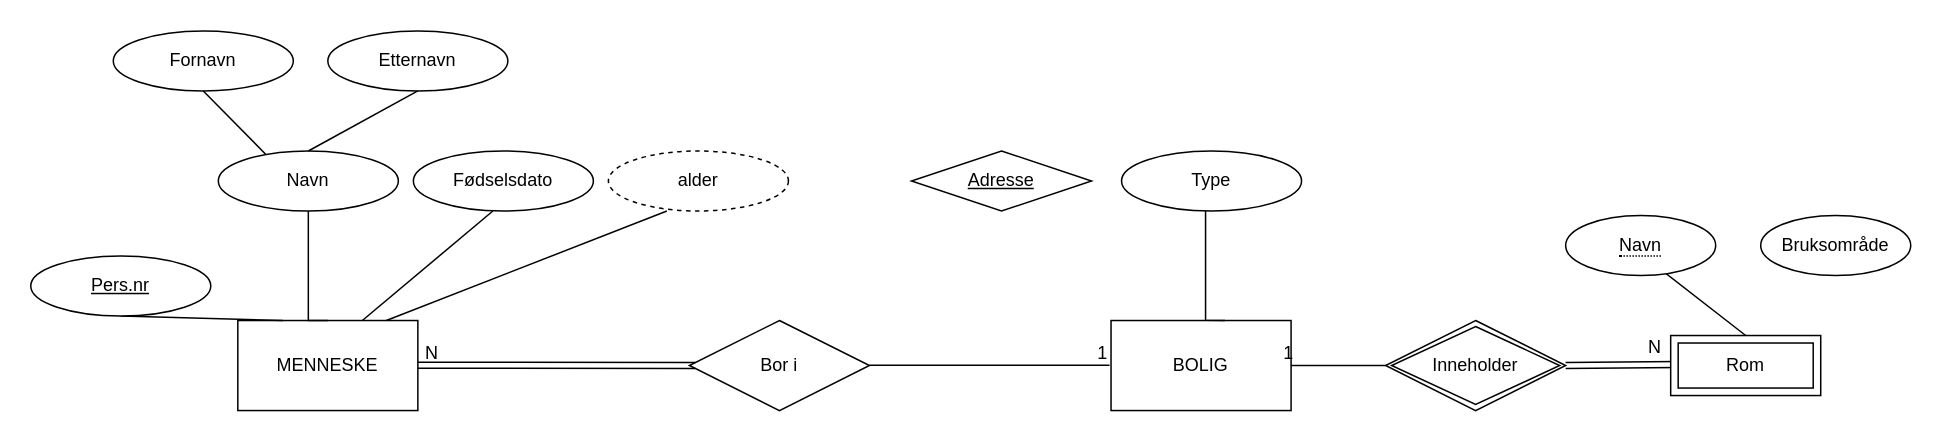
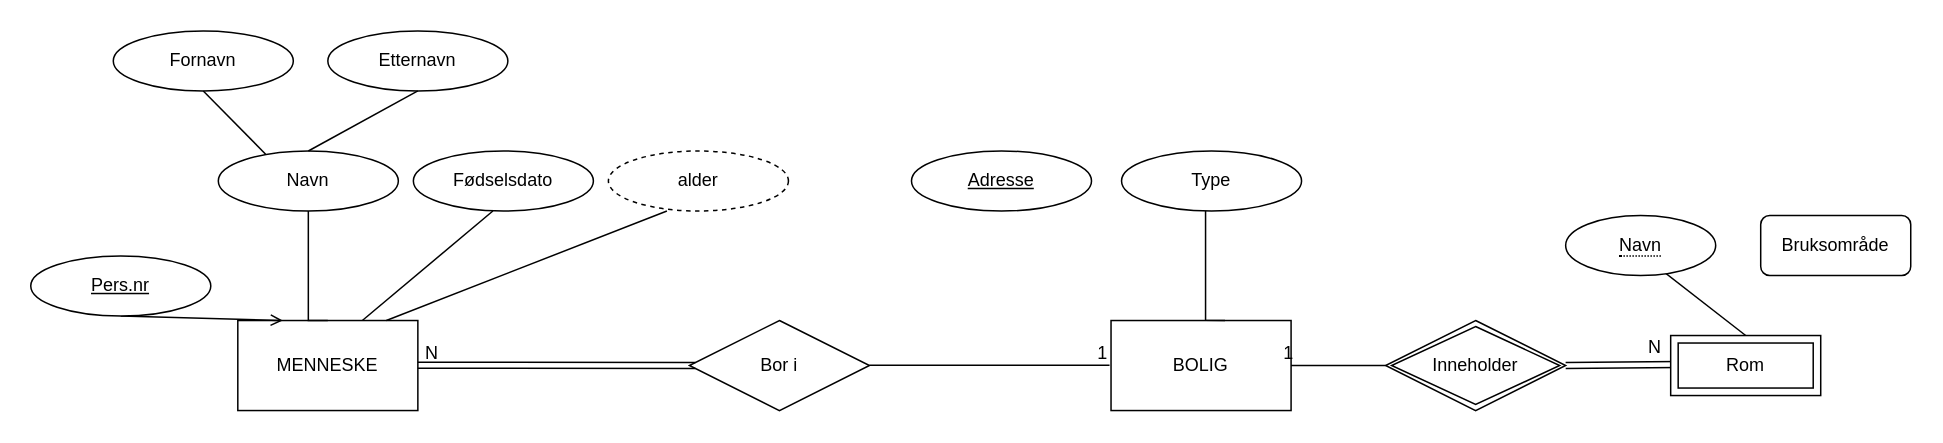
node "Adresse": shape diamond -> ellipse
node "Bruksområde": shape ellipse -> rounded rectangle
edge "Pers.nr" -- "MENNESKE": arrowhead none -> open
